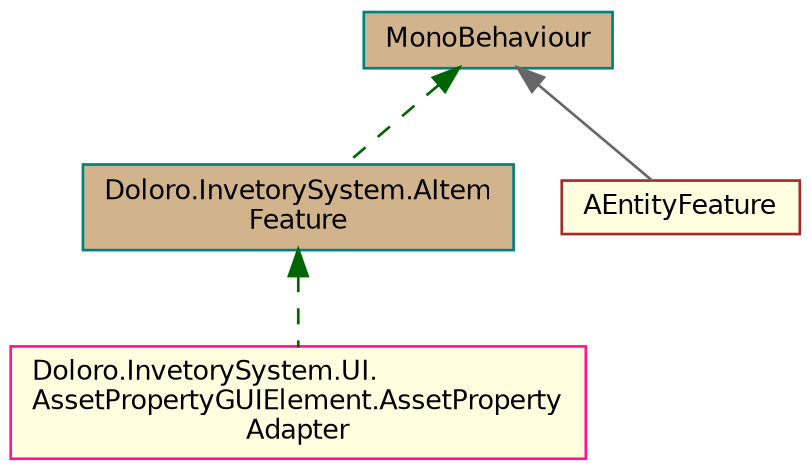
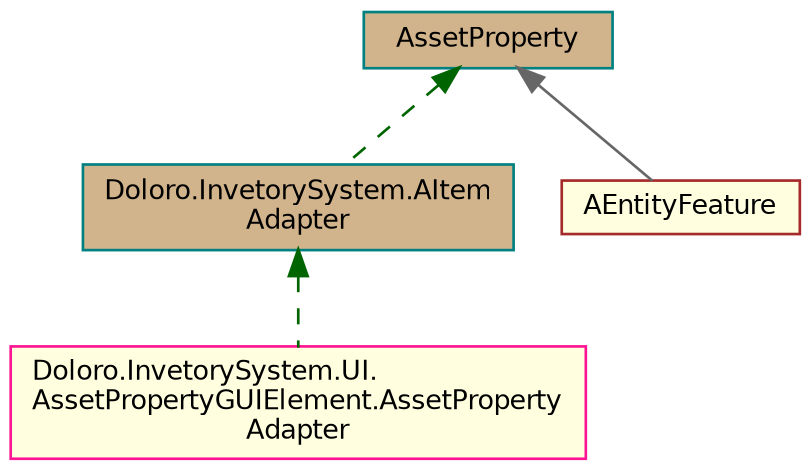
node "MonoBehaviour": label "MonoBehaviour" -> "AssetProperty"
node "Doloro.InvetorySystem.AItem Feature": label "Doloro.InvetorySystem.AItem Feature" -> "Doloro.InvetorySystem.AItem Adapter"
